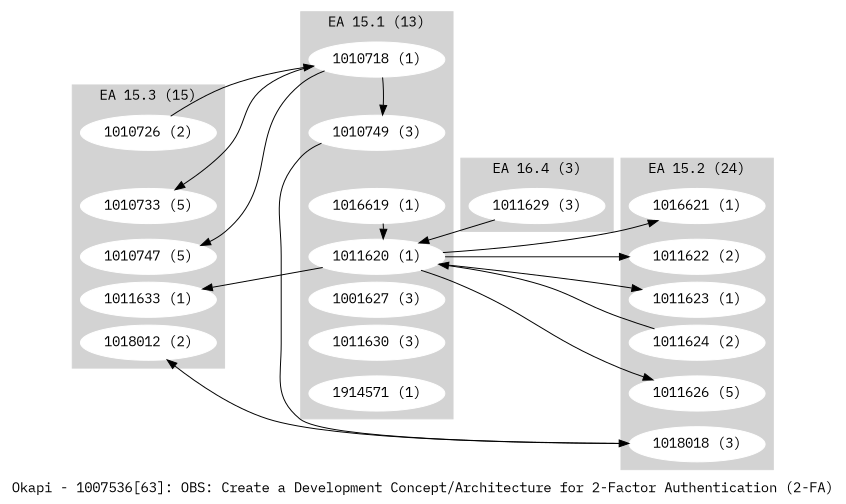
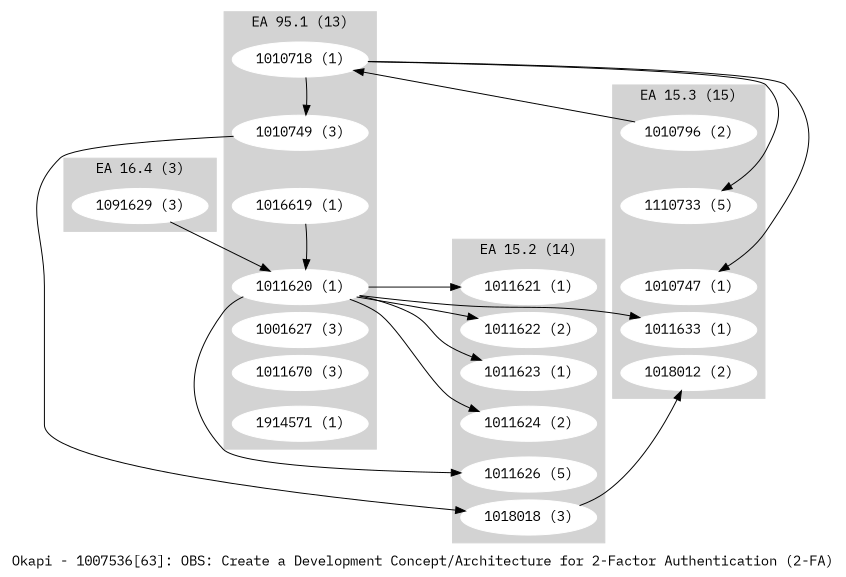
cluster "EA 15.1 (13)": label "EA 15.1 (13)" -> "EA 95.1 (13)"
node "1010726 (2)": label "1010726 (2)" -> "1010796 (2)"
cluster "EA 15.2 (24)": label "EA 15.2 (24)" -> "EA 15.2 (14)"
node "1010733 (5)": label "1010733 (5)" -> "1110733 (5)"
node "1011629 (3)": label "1011629 (3)" -> "1091629 (3)"
node "1016621 (1)": label "1016621 (1)" -> "1011621 (1)"
node "1010747 (5)": label "1010747 (5)" -> "1010747 (1)"
edge "1011624 (2)" -> "1011620 (1)": reversed
node "1011630 (3)": label "1011630 (3)" -> "1011670 (3)"
